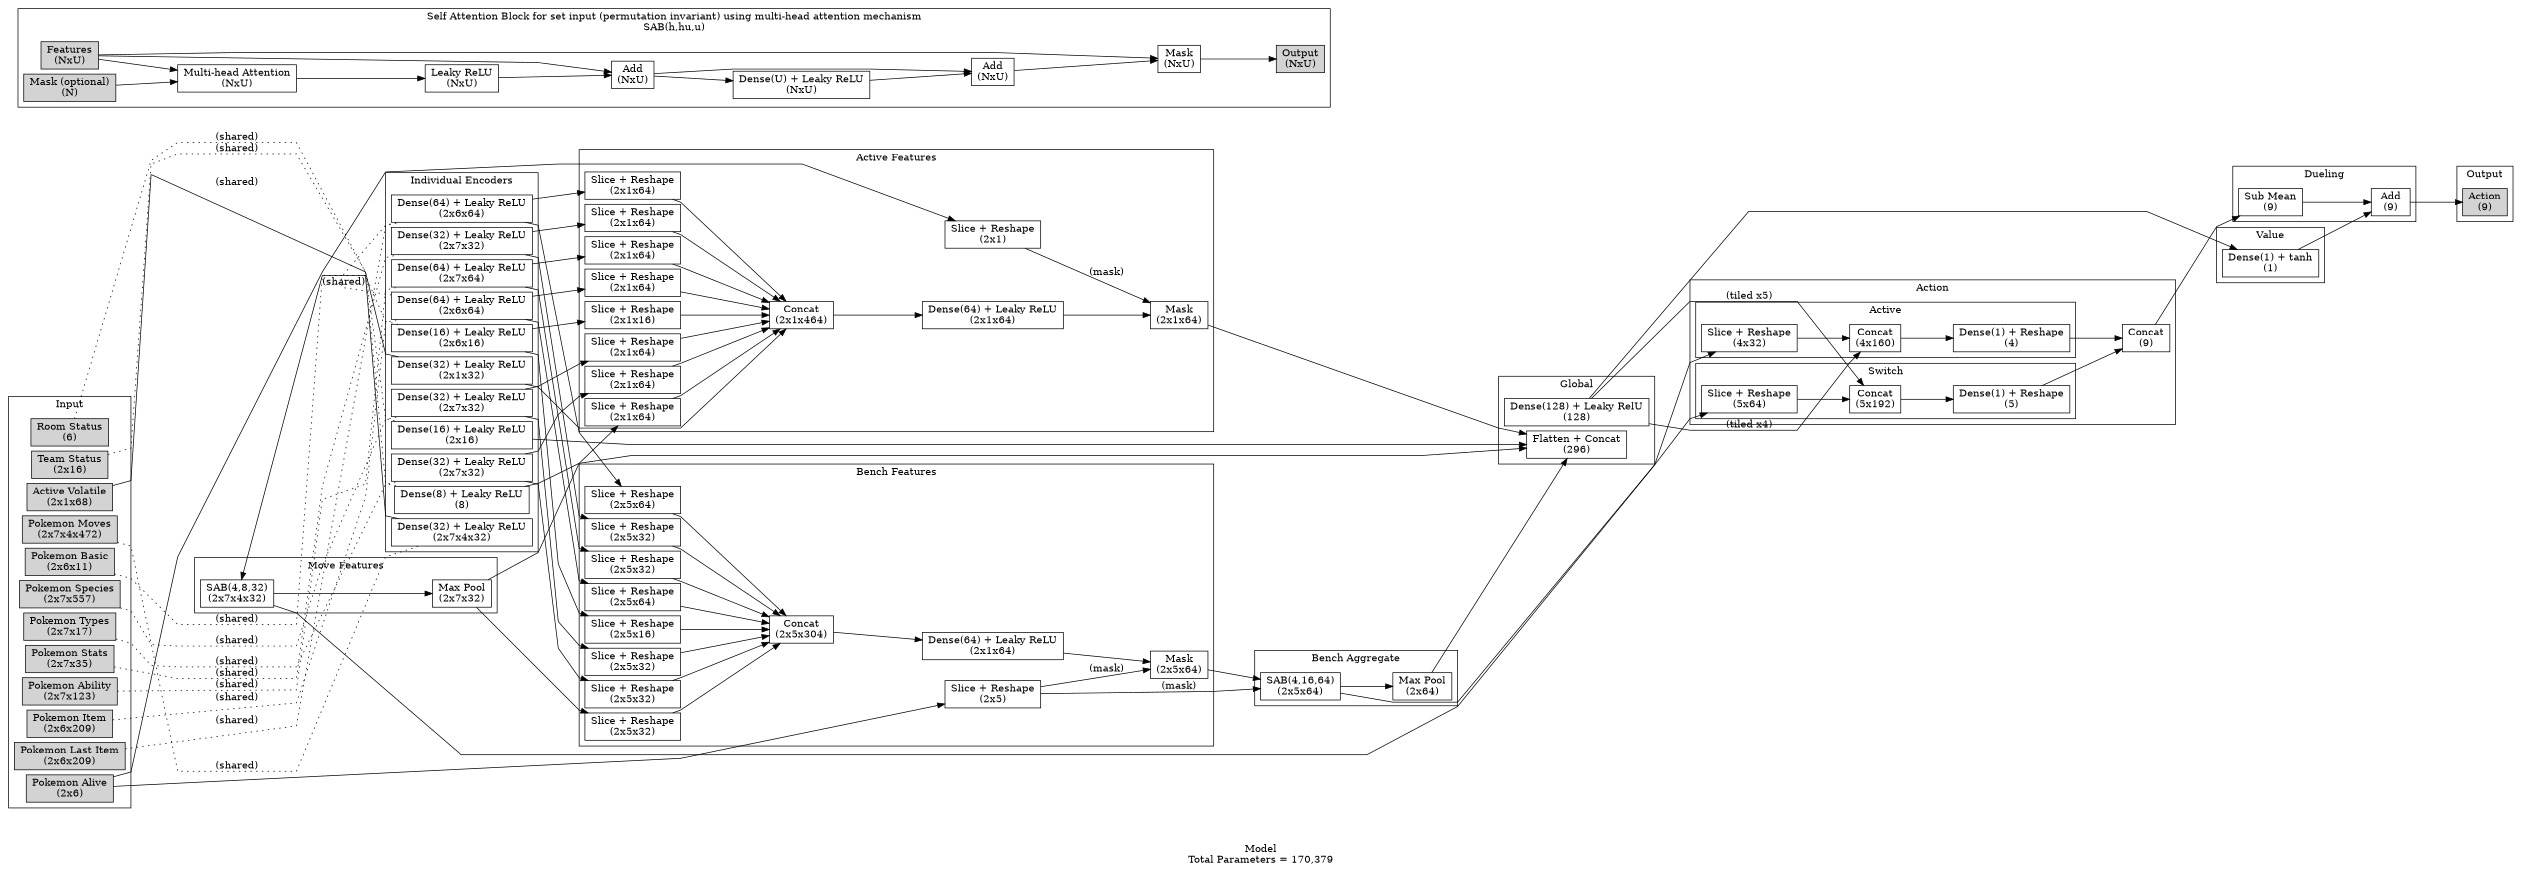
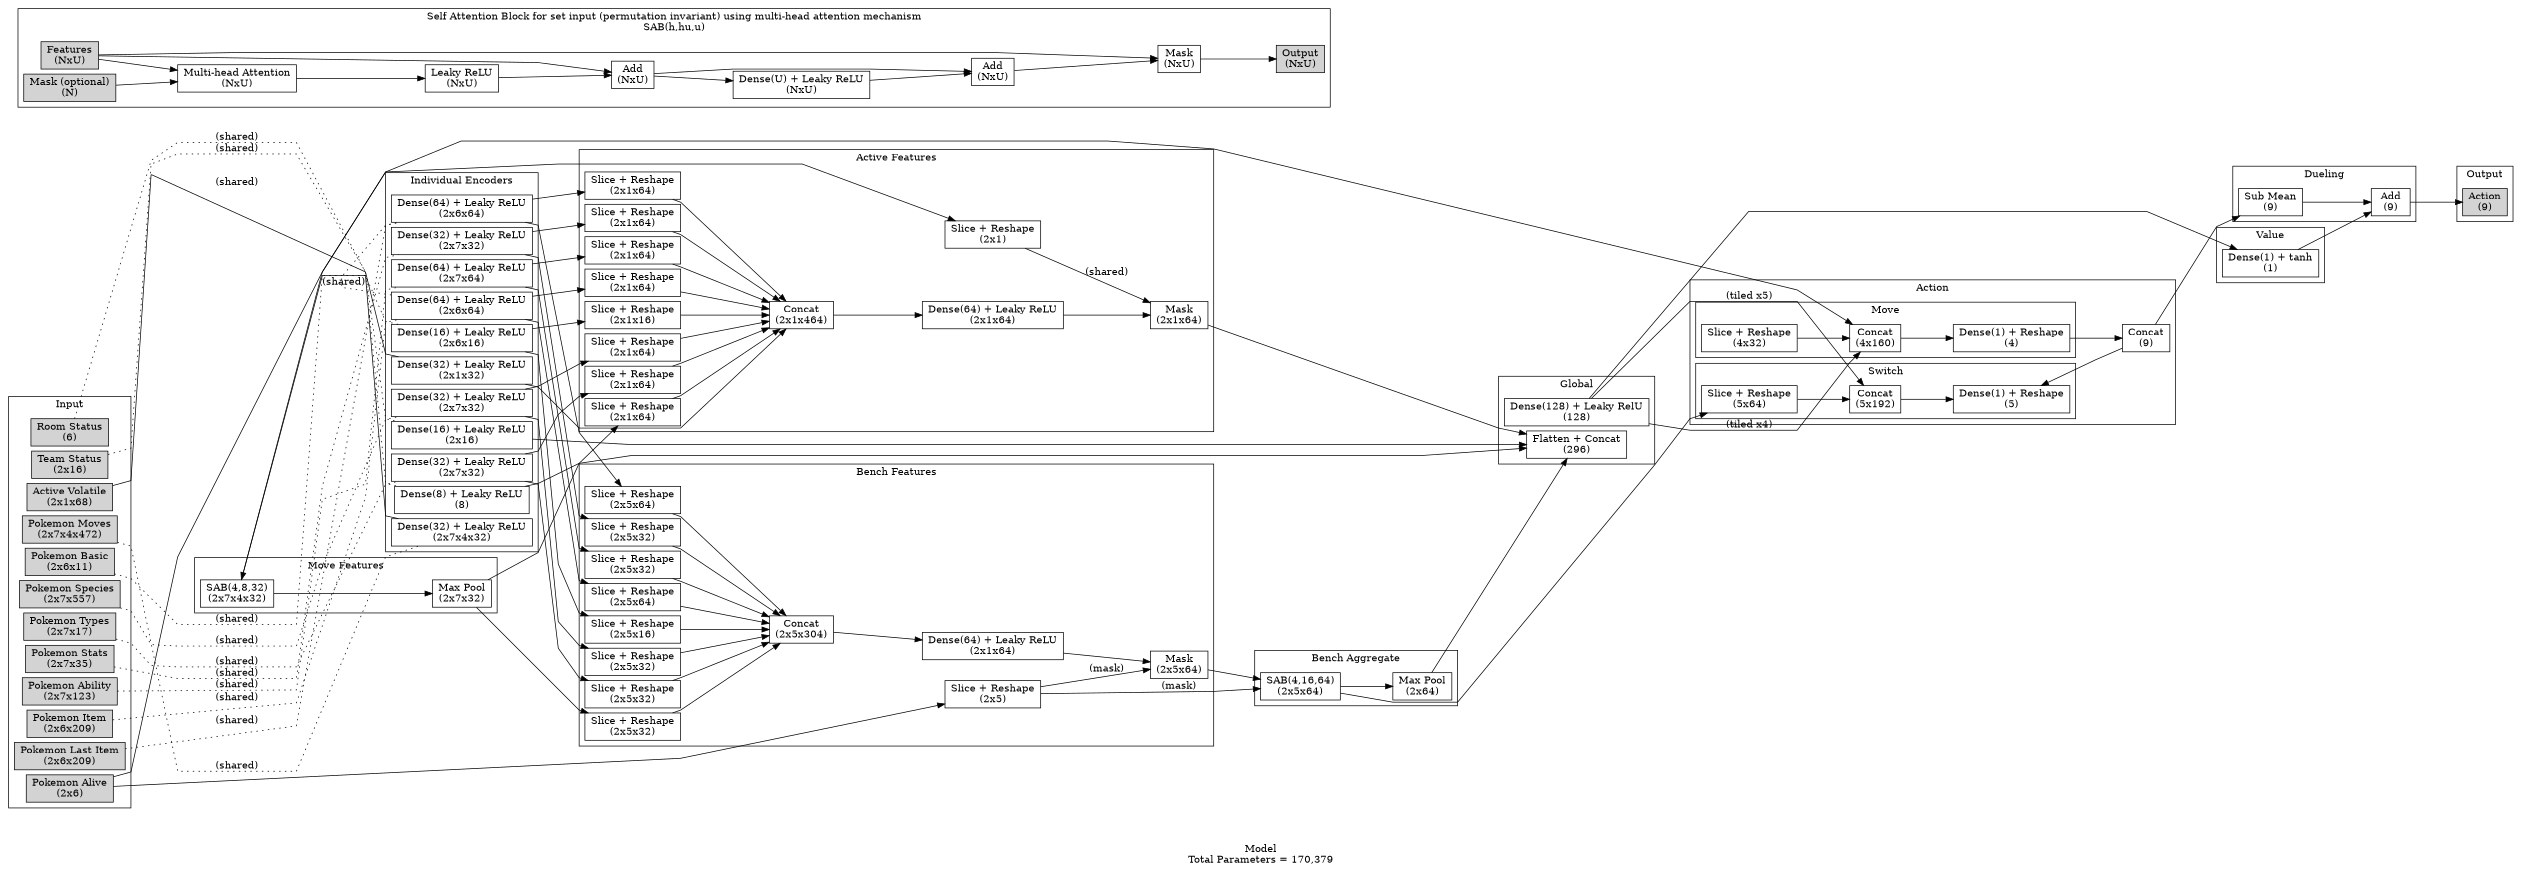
edge "Slice + Reshape (2x1)" -> "Mask (2x1x64)": label "(mask)" -> "(shared)"
cluster "Active": label "Active" -> "Move"
edge "Dense(1) + Reshape (5)" -> "Concat (9)": reversed
edge "SAB(4,8,32) (2x7x4x32)" -> "Slice + Reshape (4x32)": now "SAB(4,8,32) (2x7x4x32)" -> "Concat (4x160)"
